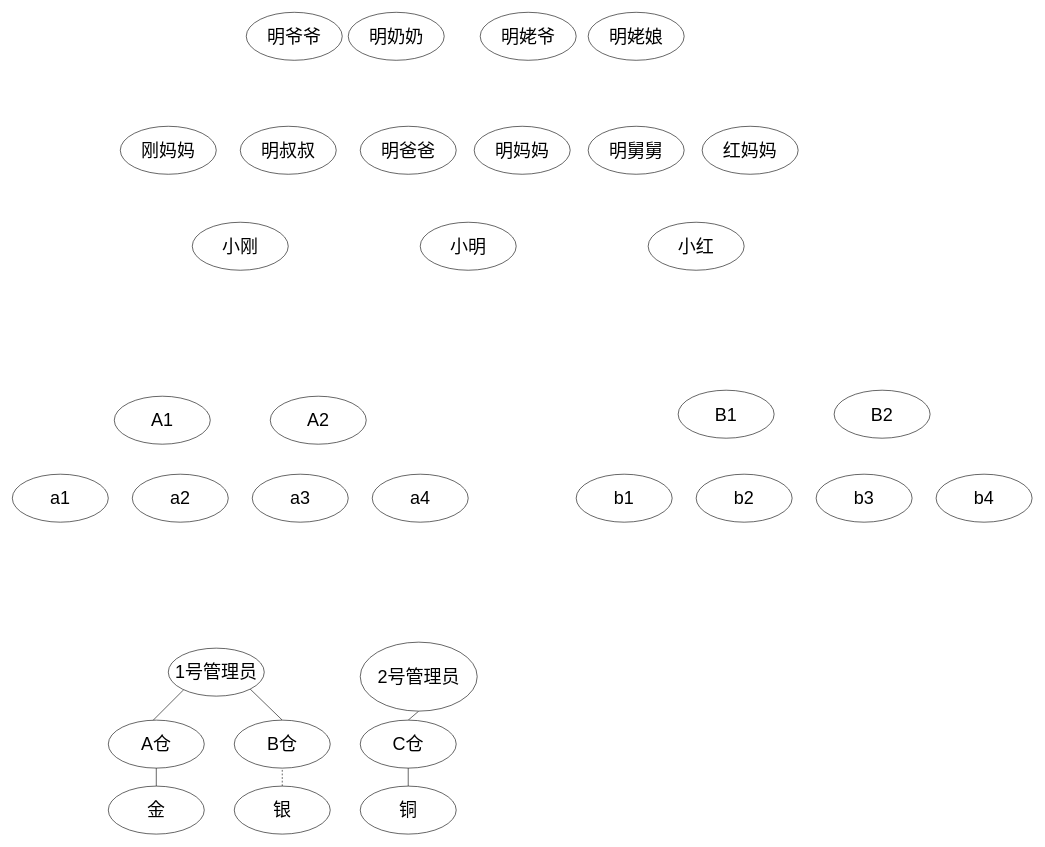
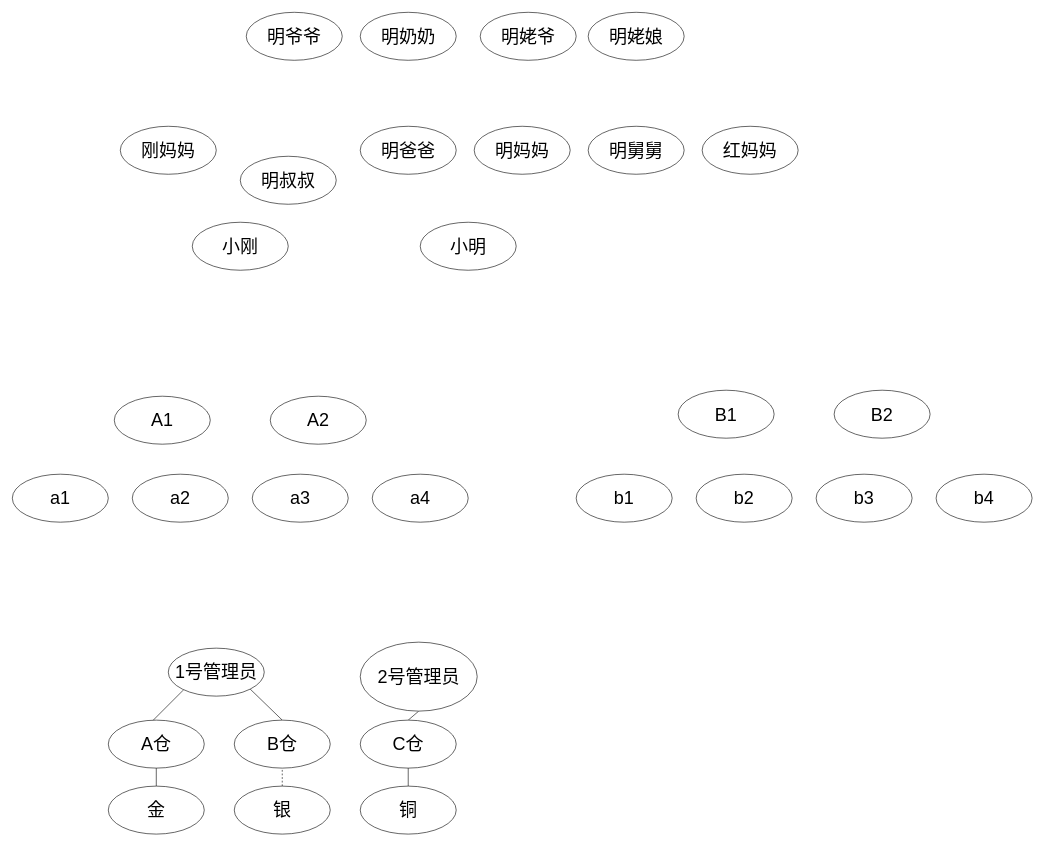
node "明奶奶": moved (396, 36) -> (408, 36)
node "明叔叔": moved (288, 150) -> (288, 180)
node "小红": removed
